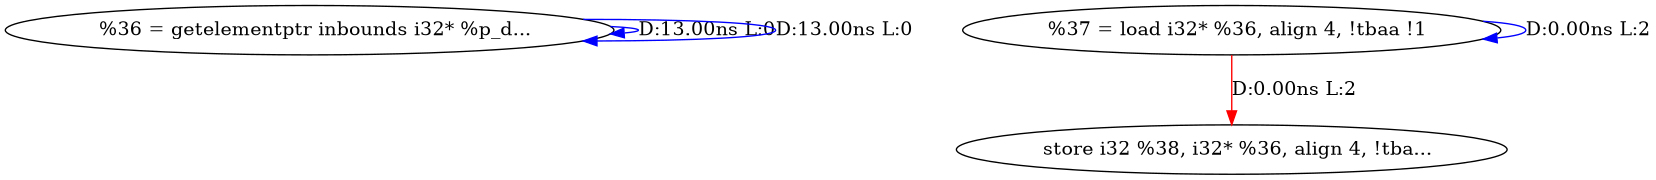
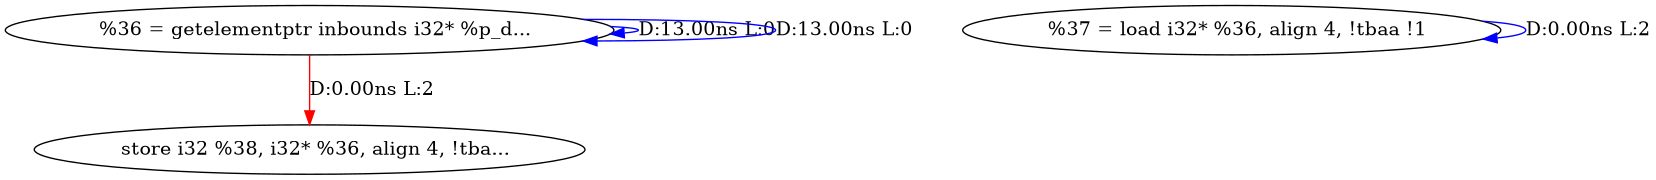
edge "%37 = load i32* %36, align 4, !tbaa !1" -> "store i32 %38, i32* %36, align 4, !tba...": now "%36 = getelementptr inbounds i32* %p_d..." -> "store i32 %38, i32* %36, align 4, !tba..."
